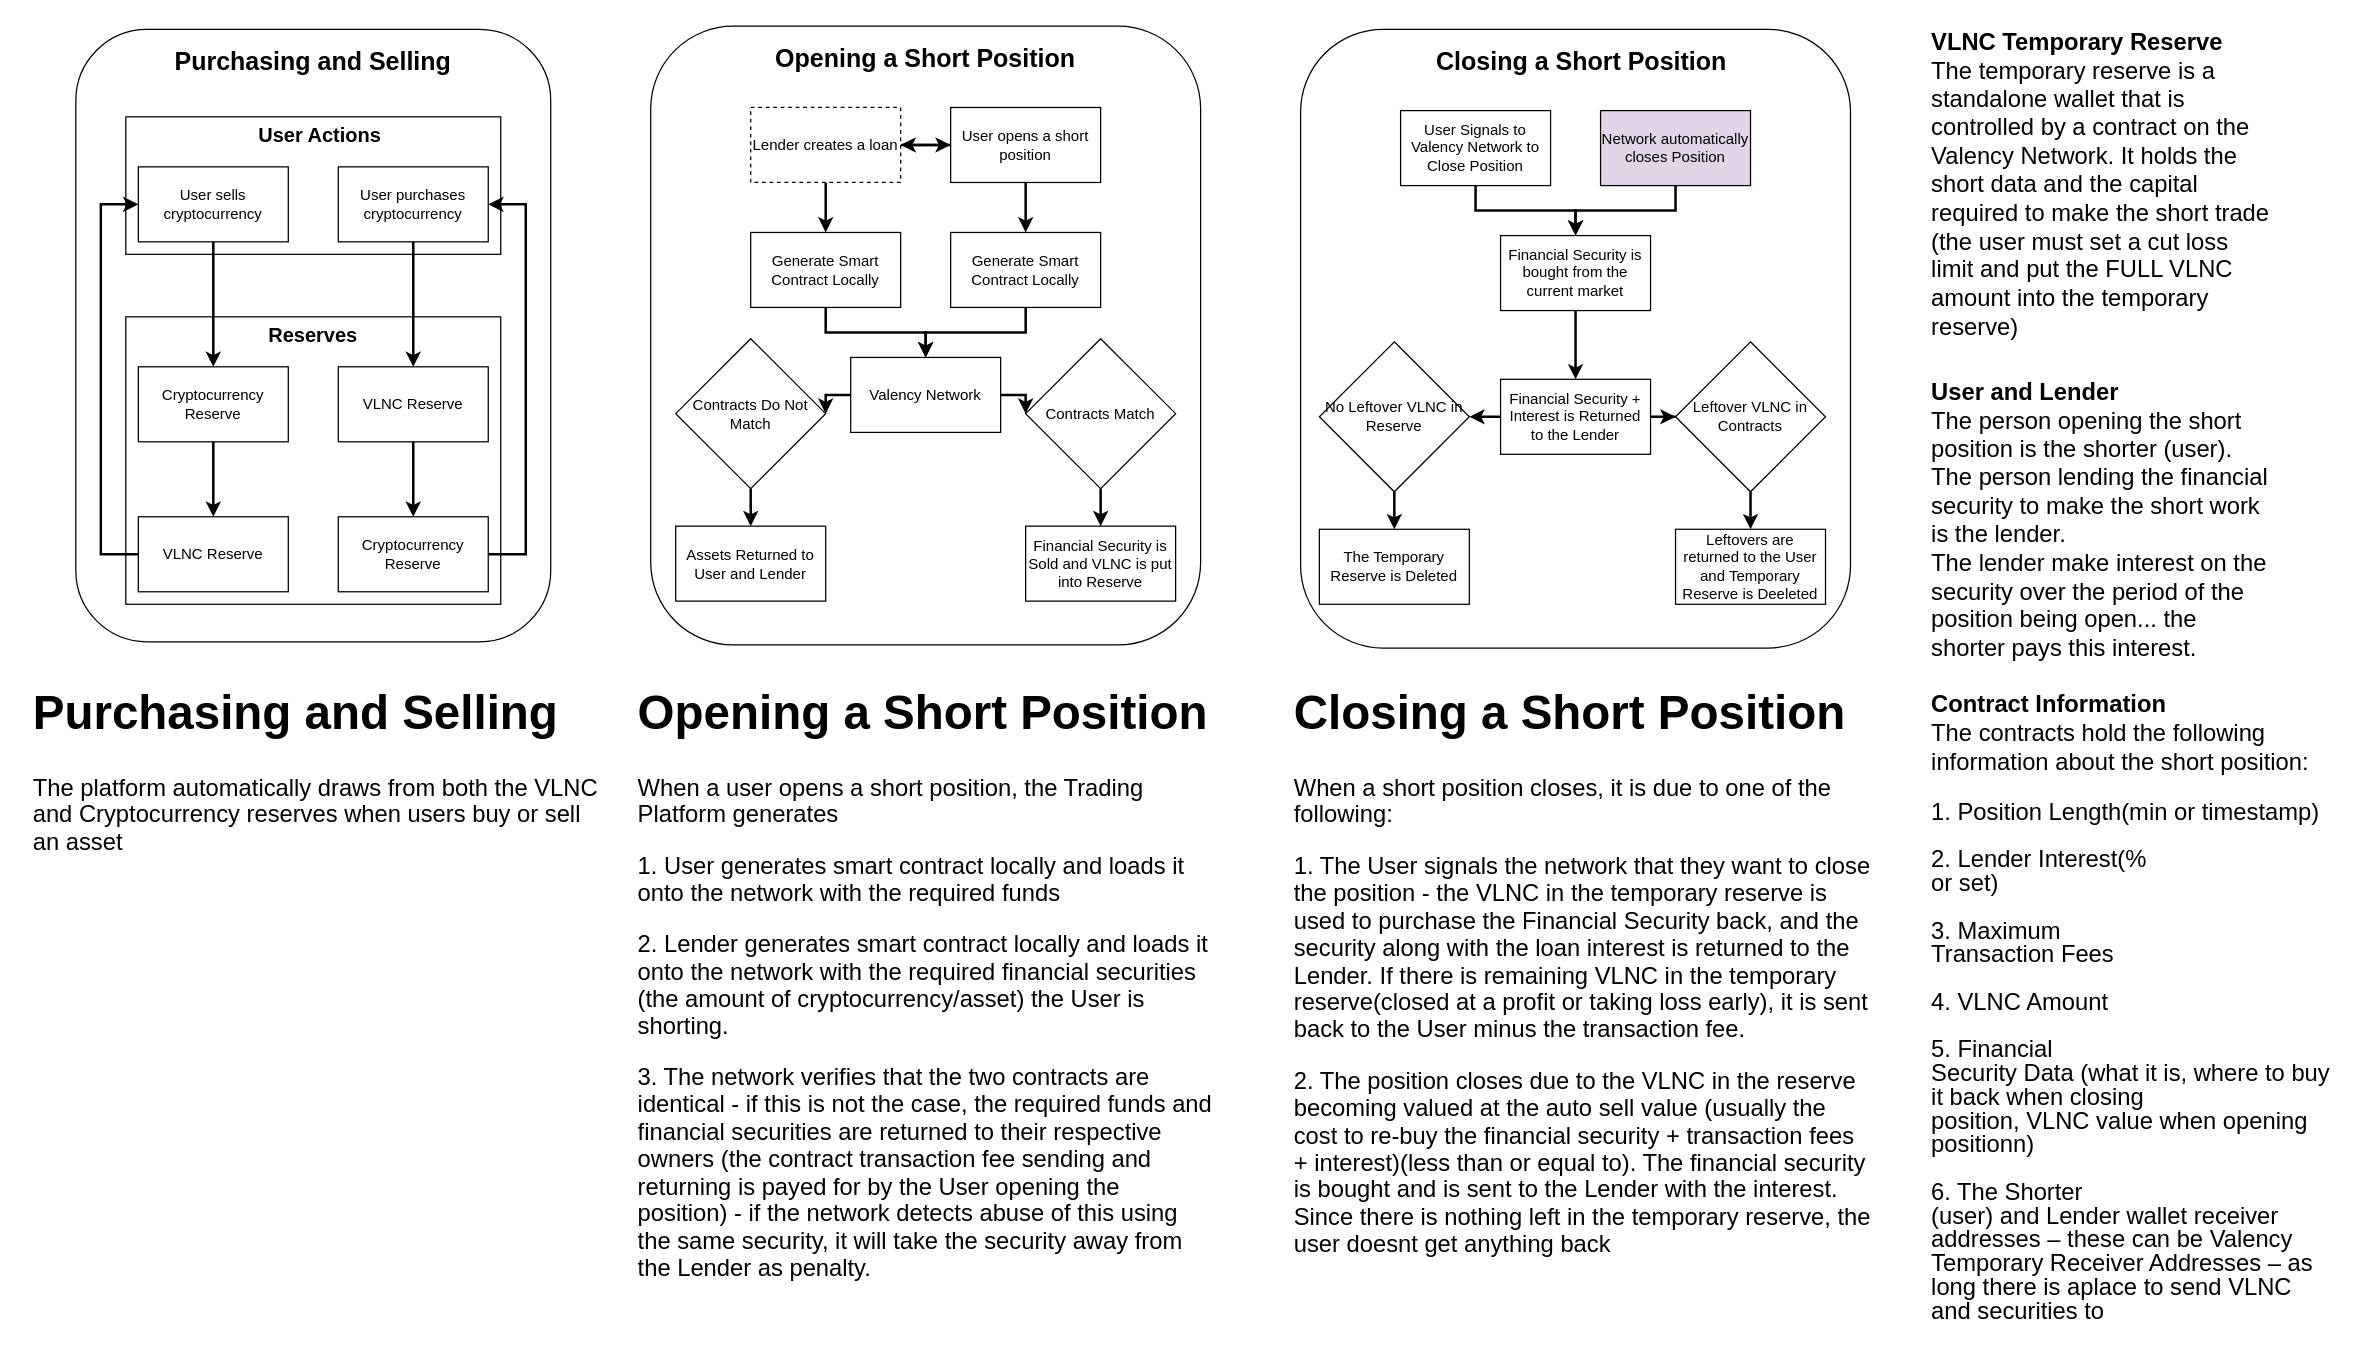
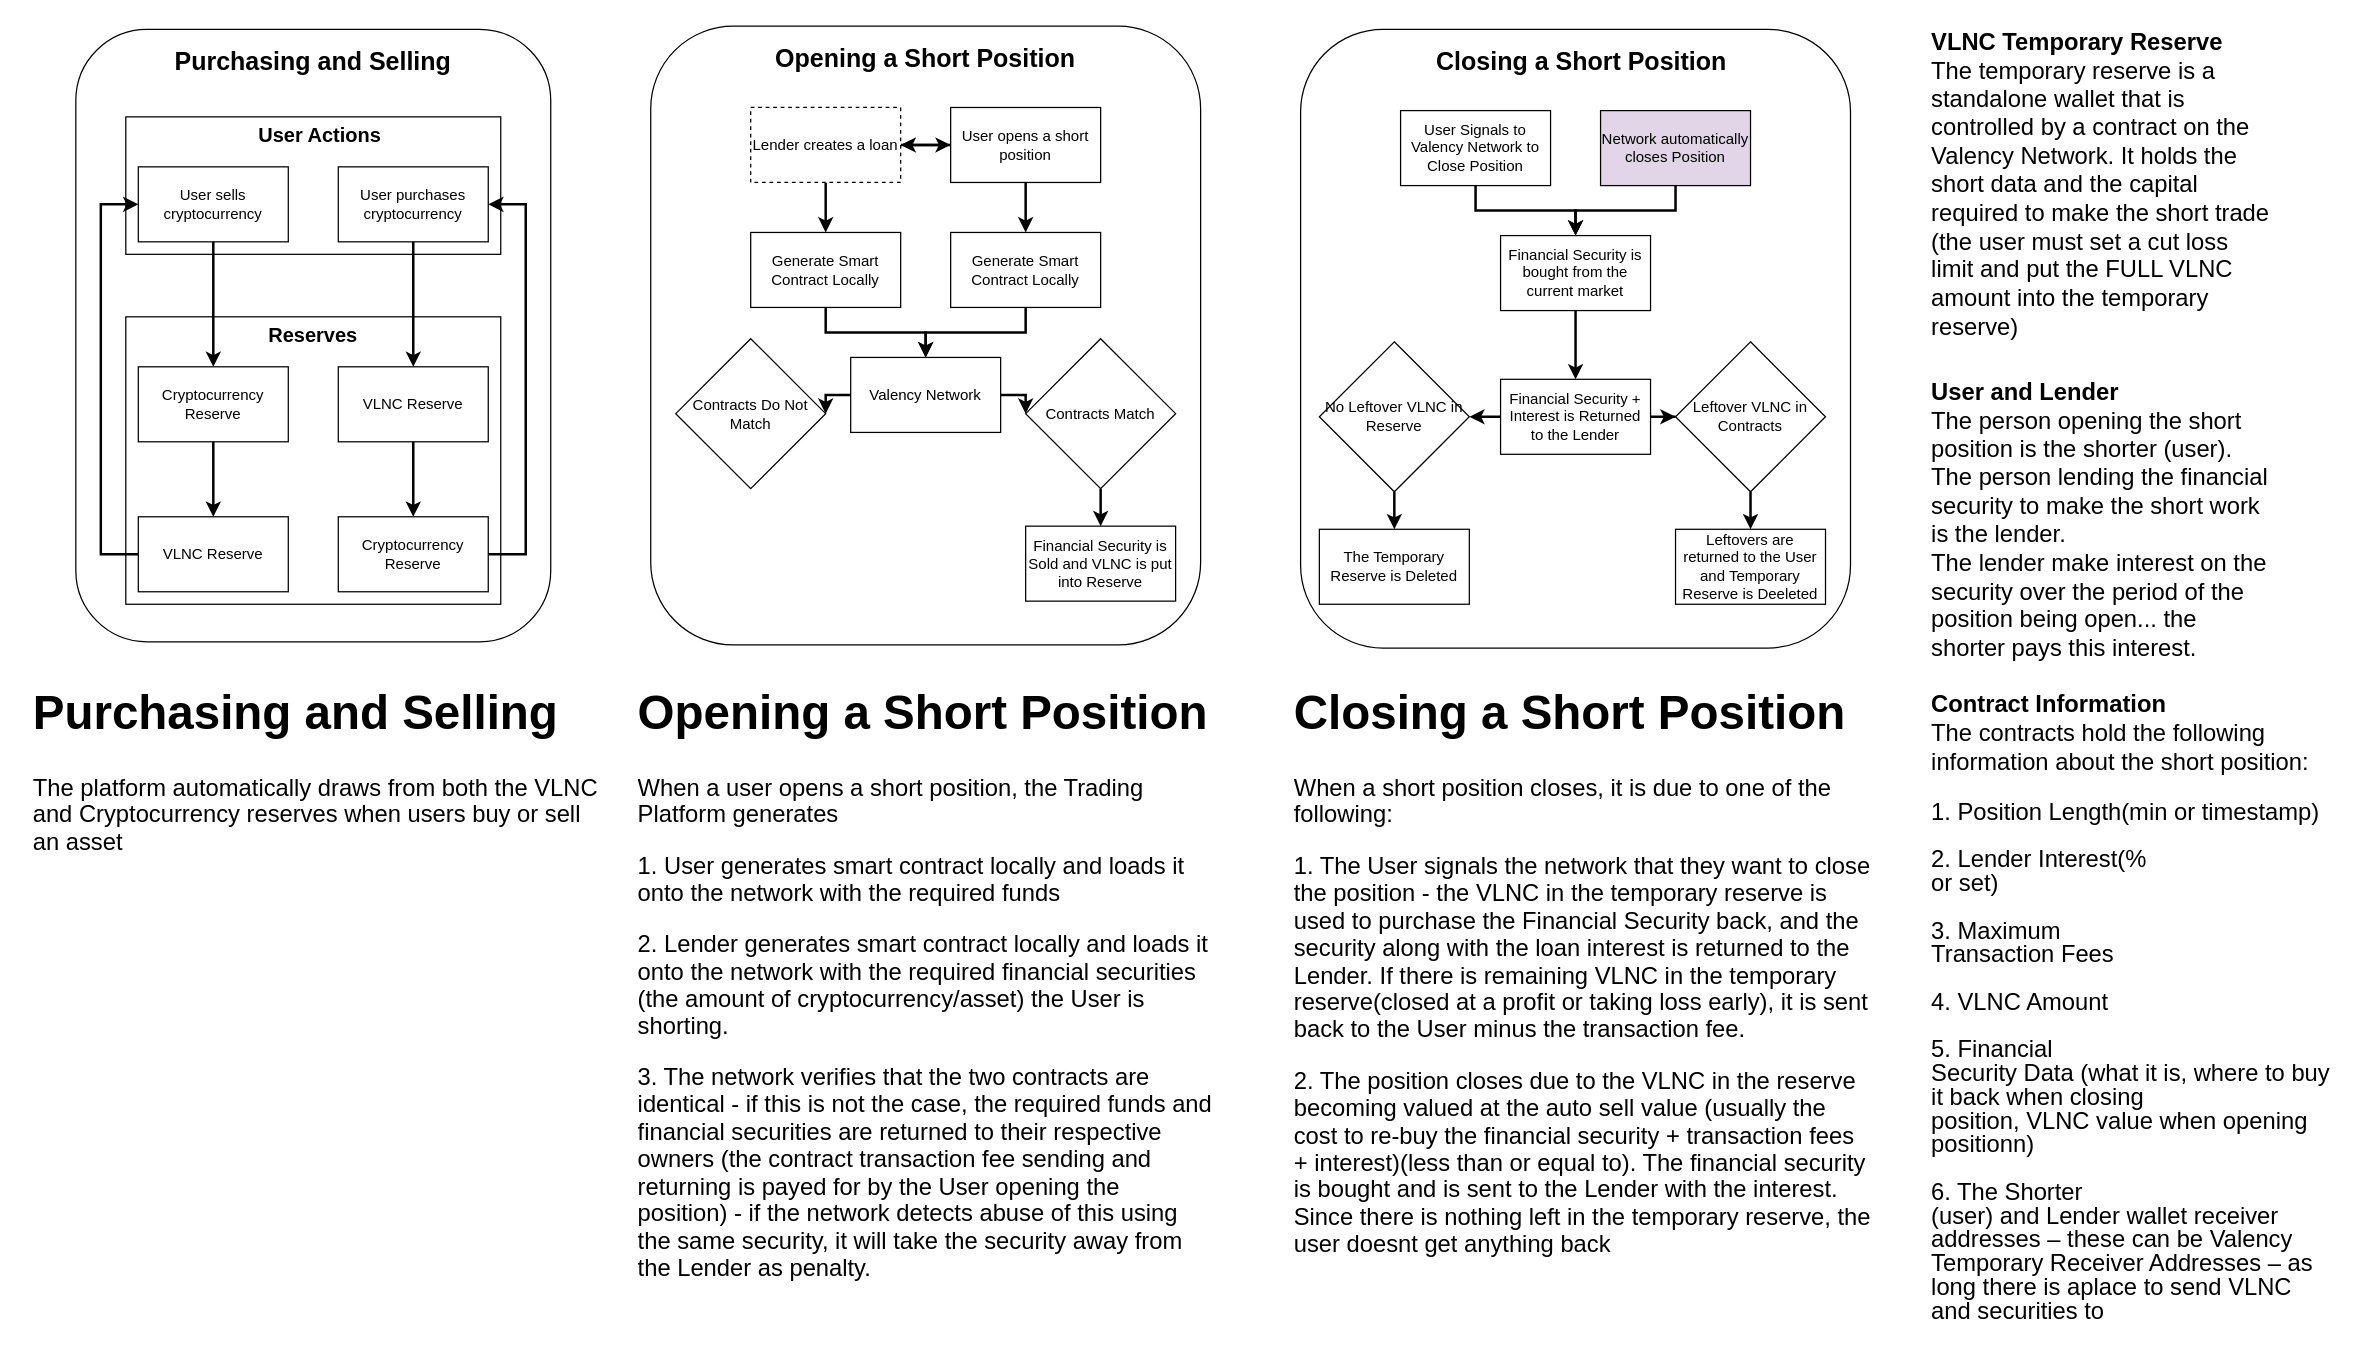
edge "Contracts Do Not Match" -> "Assets Returned to User and Lender": removed
node "Assets Returned to User and Lender": removed
